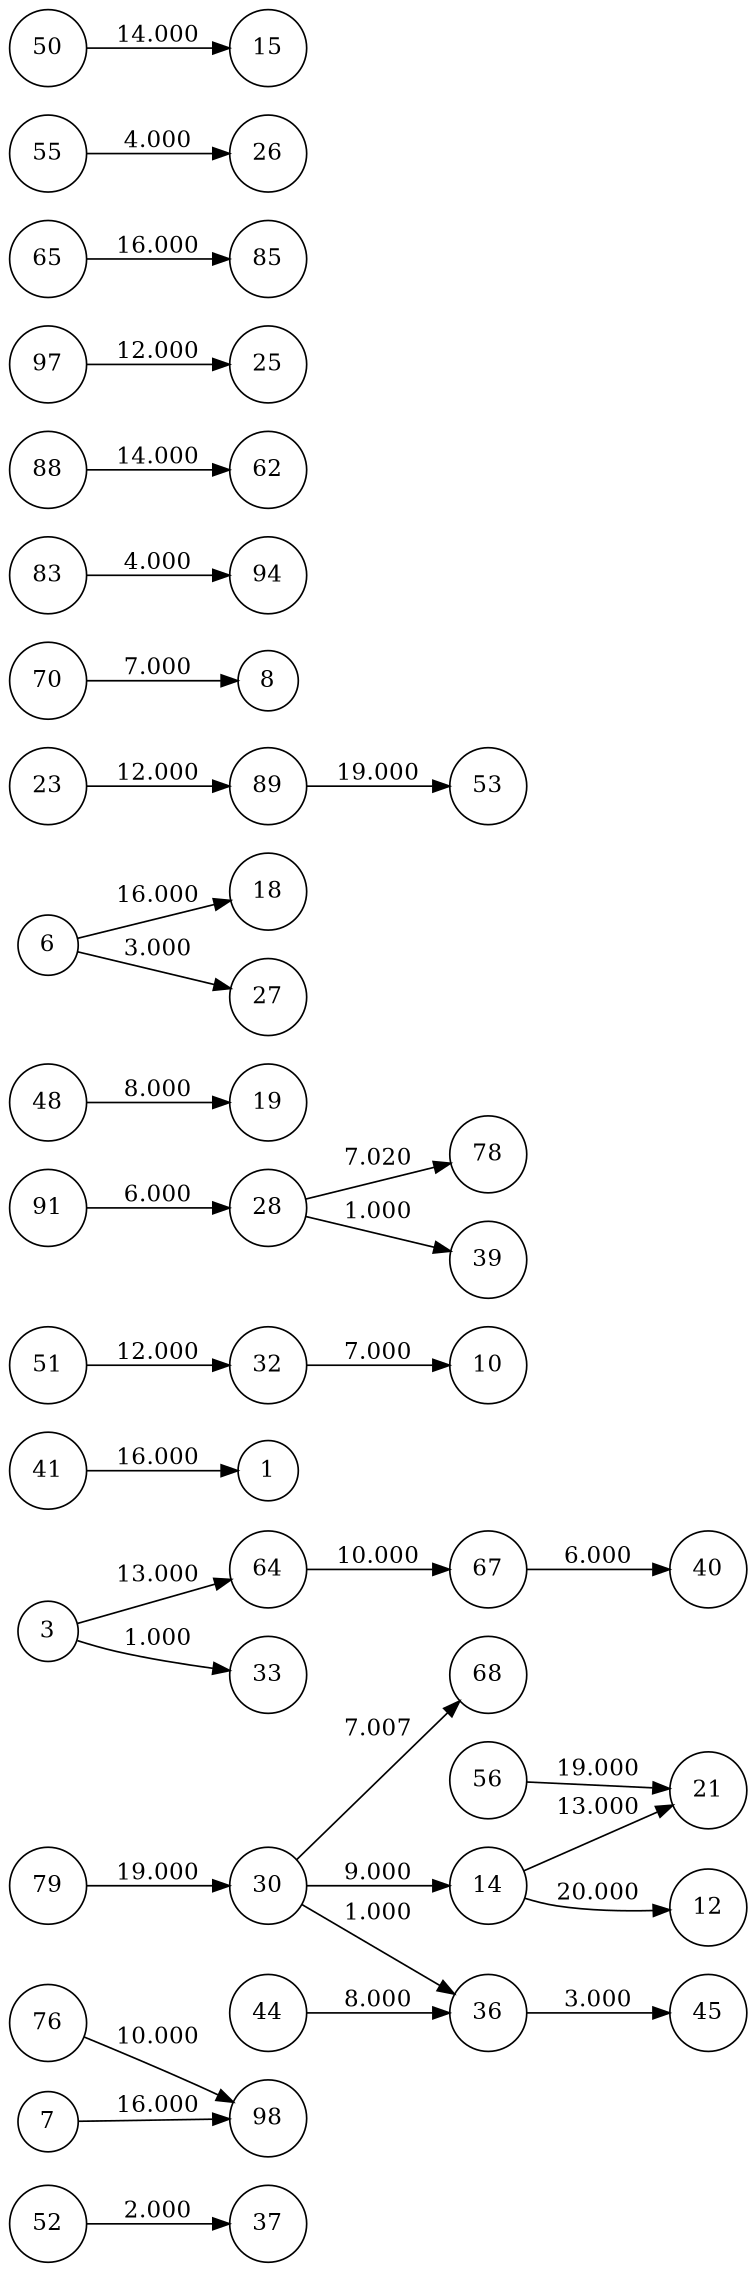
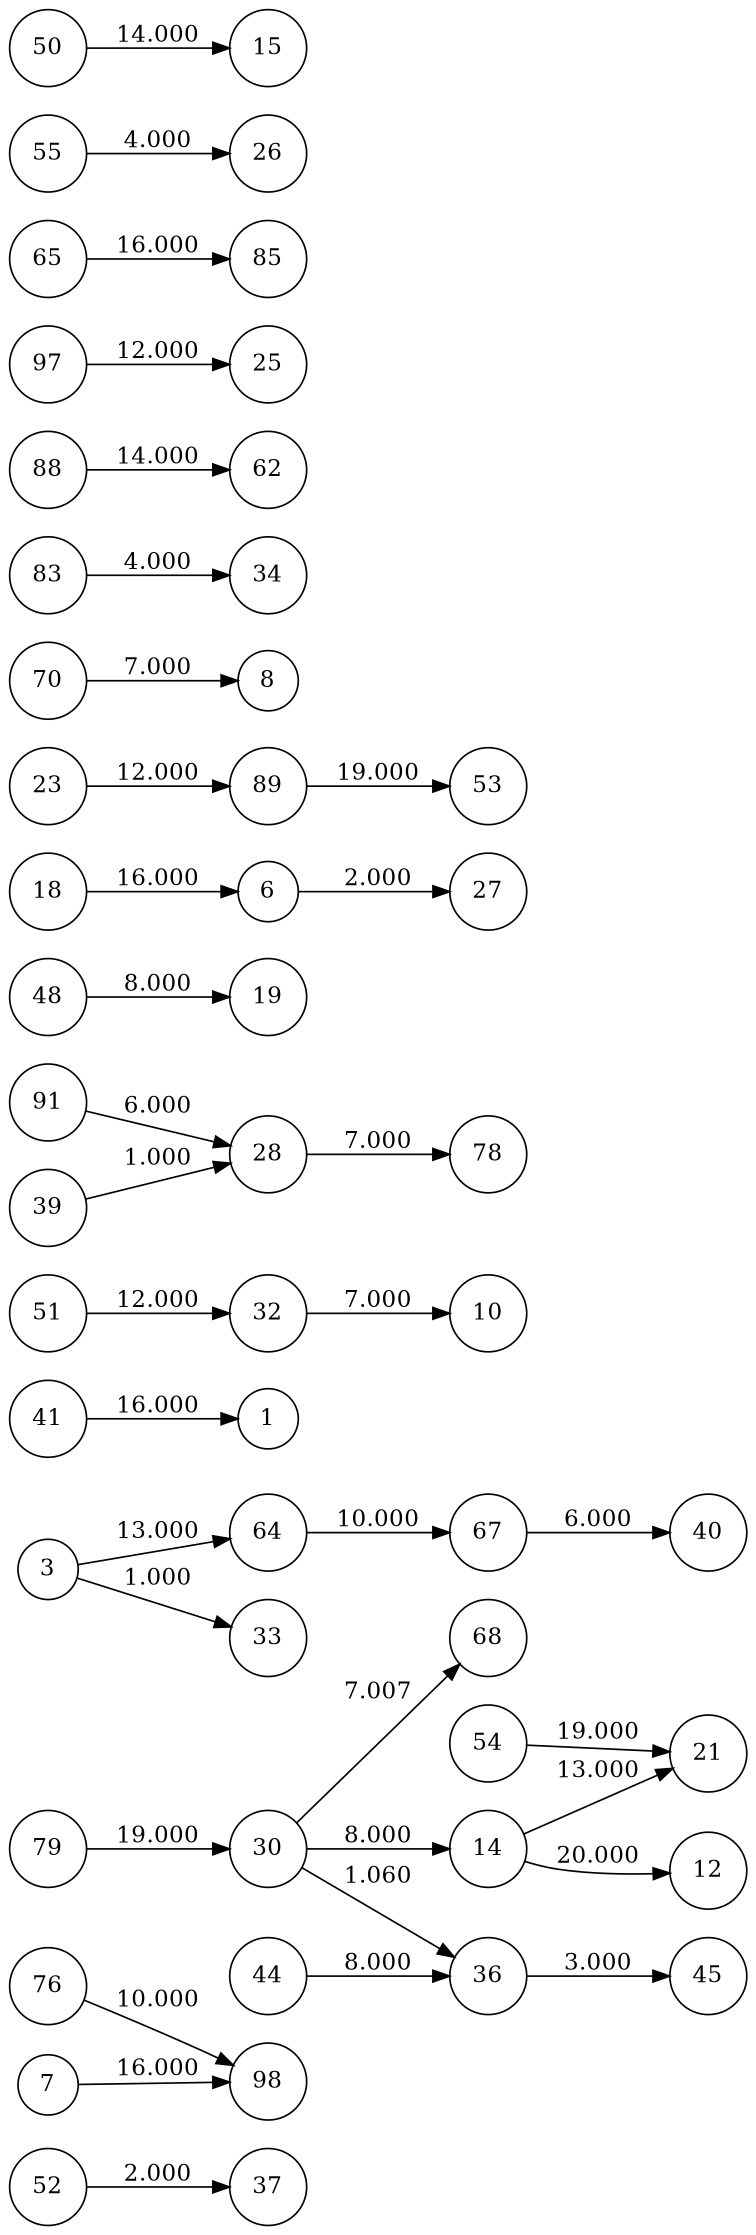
node "94": label "94" -> "34"
edge "6" -> "18": reversed
edge "6" -> "27": label "3.000" -> "2.000"
edge "28" -> "78": label "7.020" -> "7.000"
edge "28" -> "39": reversed
node "56": label "56" -> "54"
edge "30" -> "14": label "9.000" -> "8.000"
edge "30" -> "36": label "1.000" -> "1.060"
